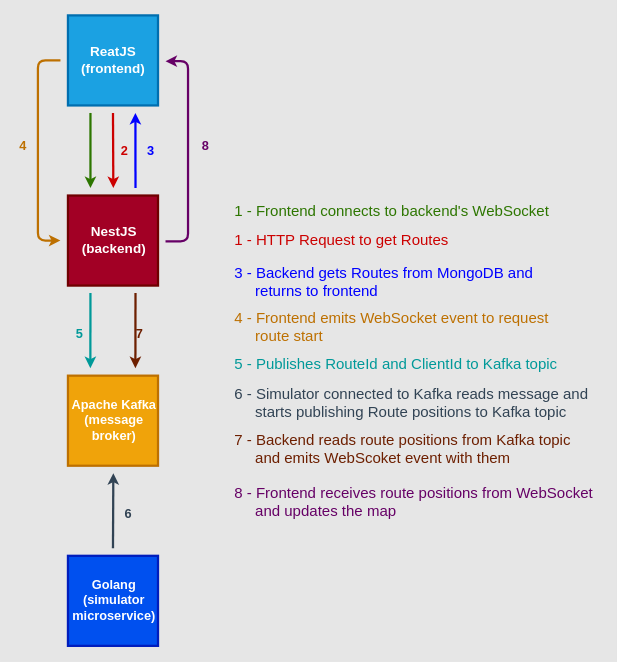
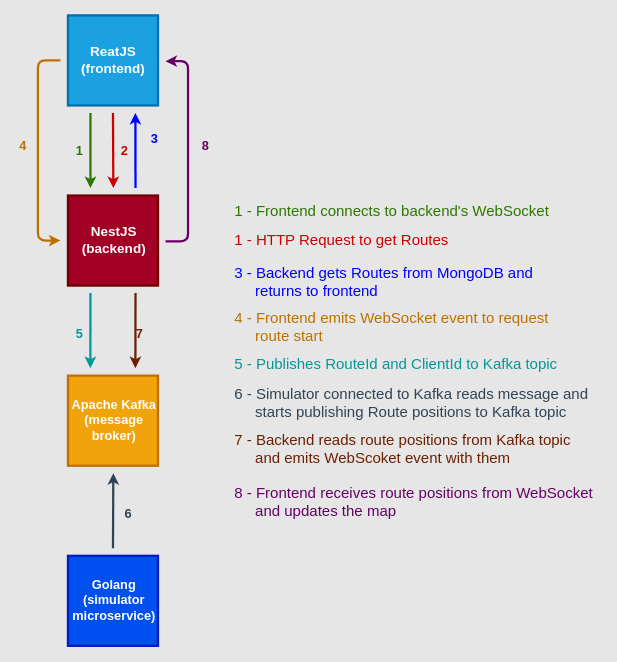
node "1": added
node "3": moved (150, 151) -> (154, 140)
